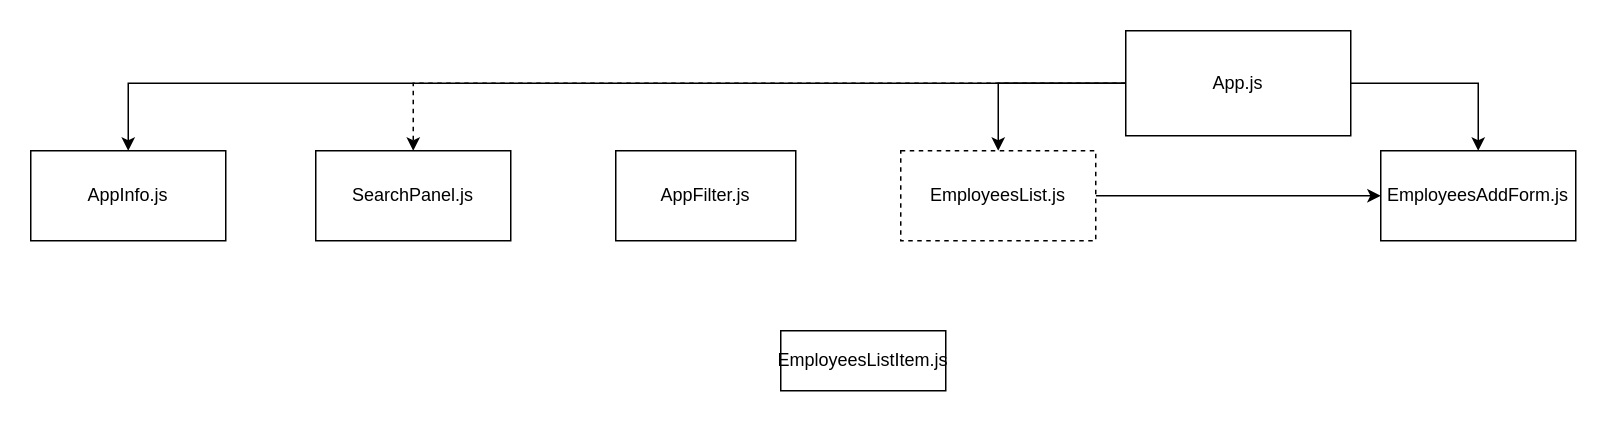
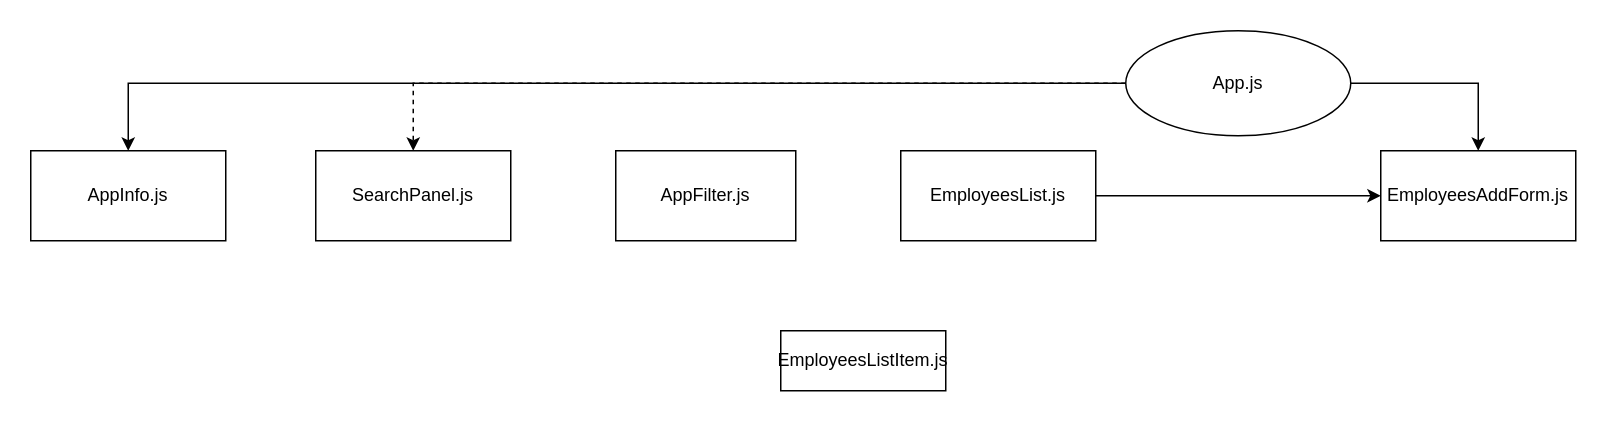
node "App.js": shape rectangle -> ellipse
edge "App.js" -> "EmployeesList.js": removed
node "EmployeesList.js": style dashed -> solid
